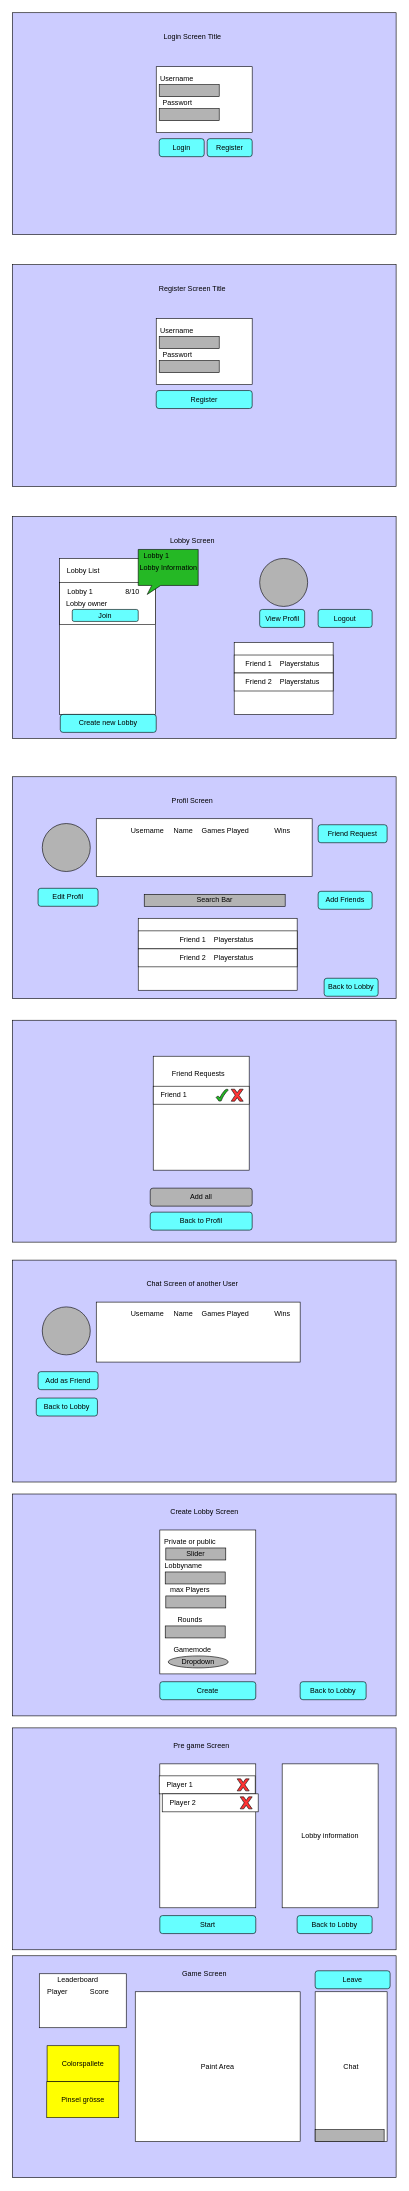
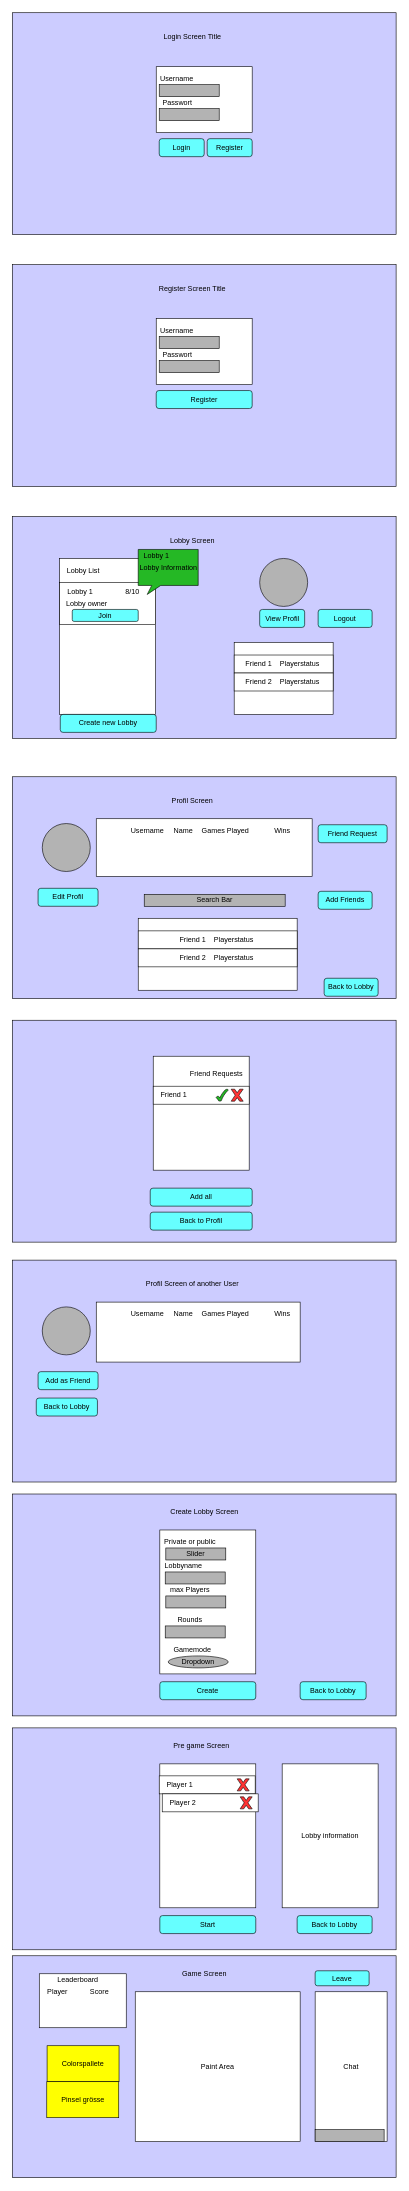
node "Friend Requests": moved (198, 1074) -> (216, 1074)
node "Add all": fillcolor #b3b3b3 -> #66ffff
node "Chat Screen of another User": label "Chat Screen of another User" -> "Profil Screen of another User"
node "Leave": size 75x18 -> 54x15
